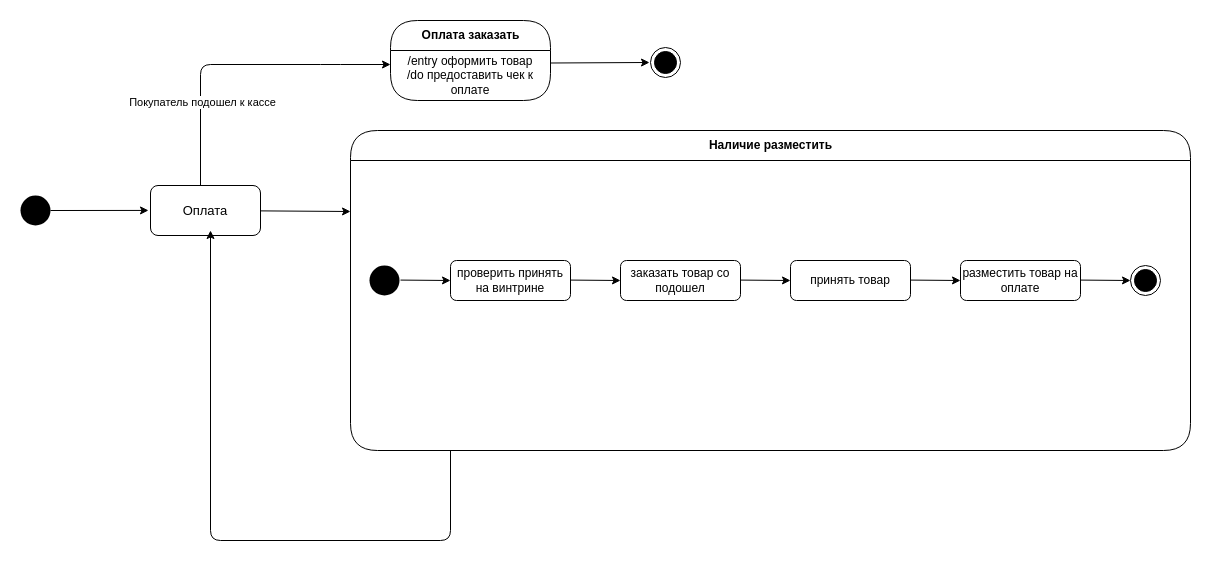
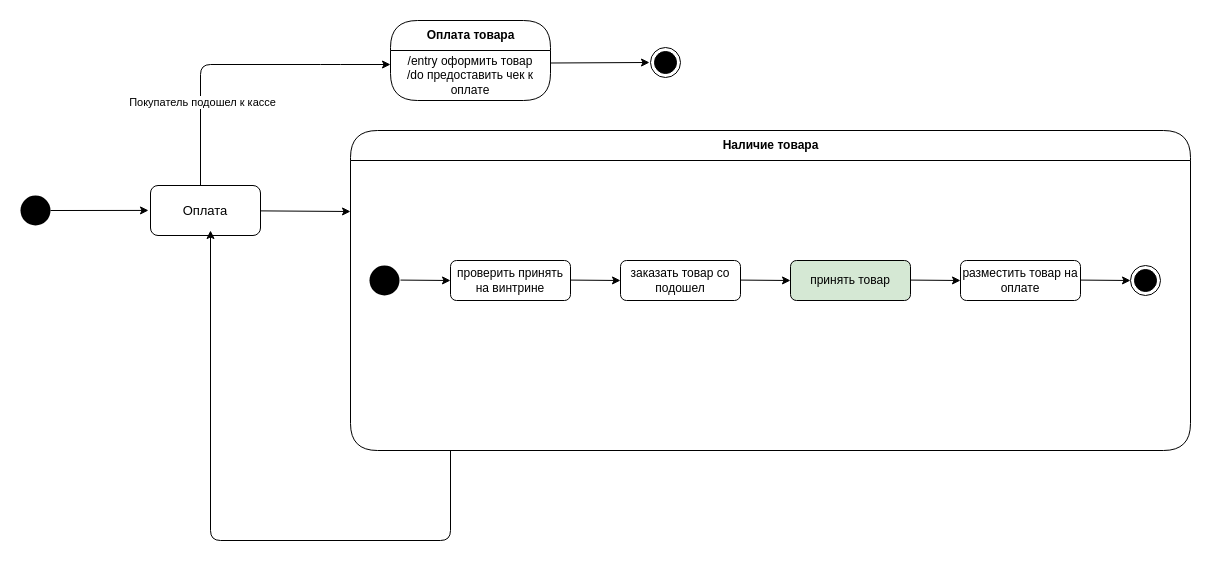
node "Оплата заказать": label "Оплата заказать" -> "Оплата товара"
node "Наличие разместить": label "Наличие разместить" -> "Наличие товара"
node "принять товар": fillcolor #ffffff -> #d5e8d4
